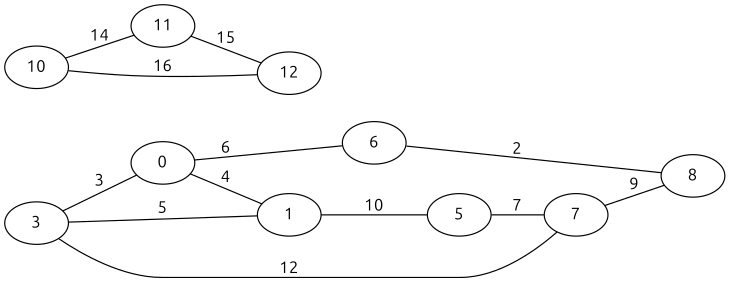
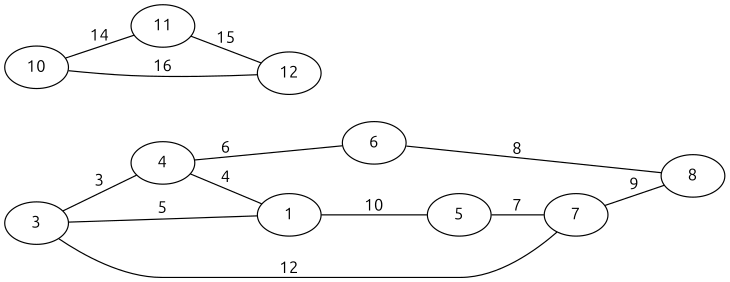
edge "6" -- "8": label "2" -> "8"
node "0": label "0" -> "4"
